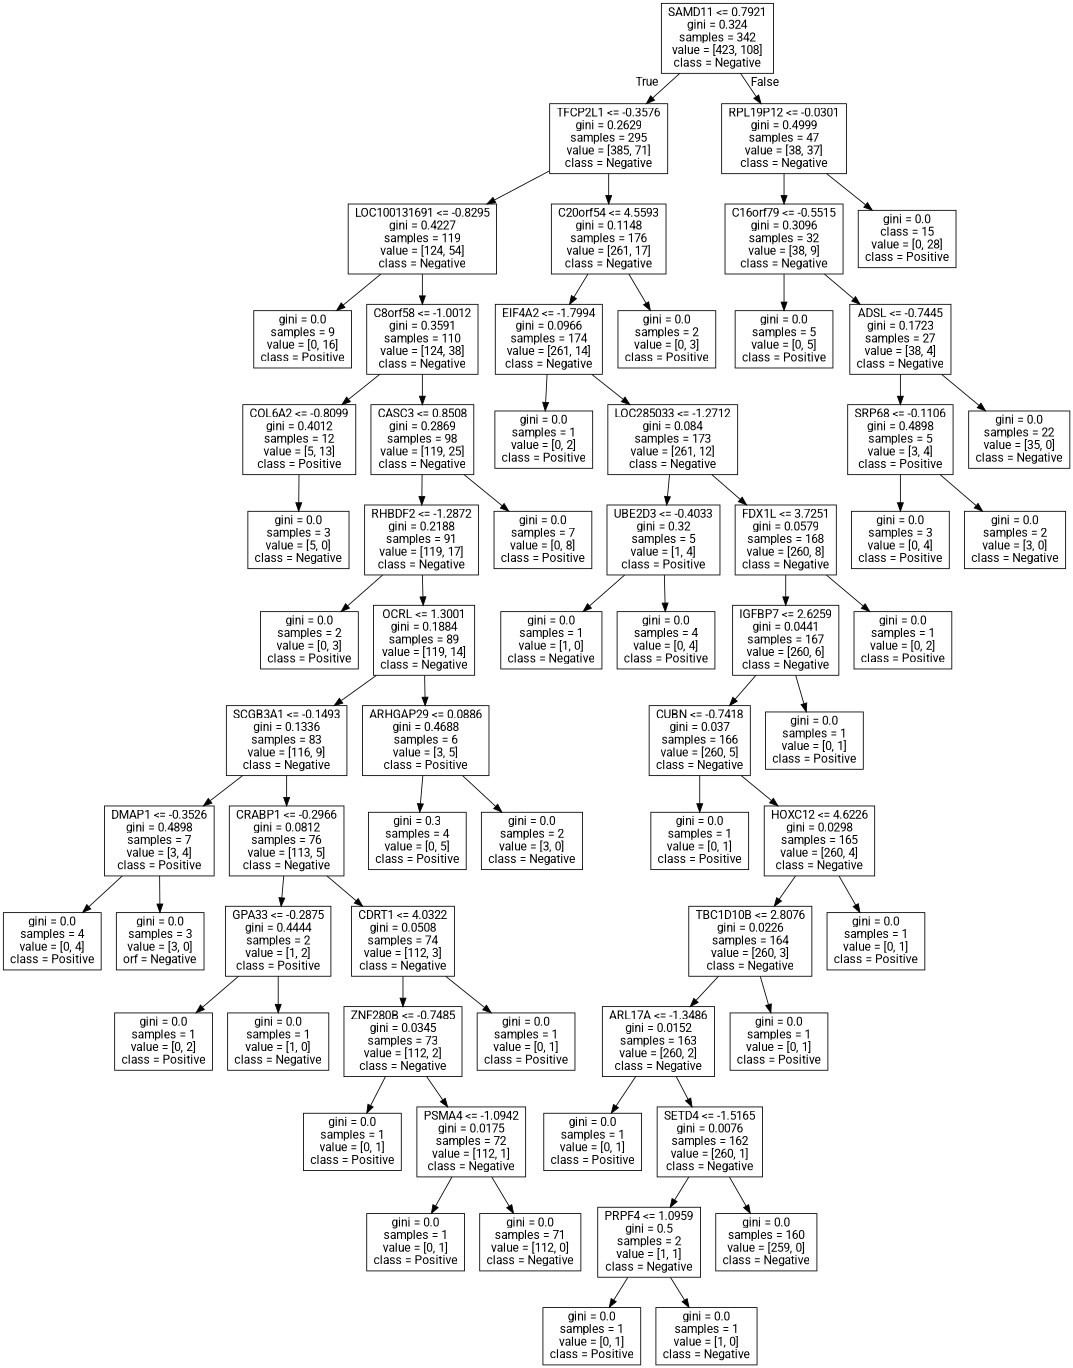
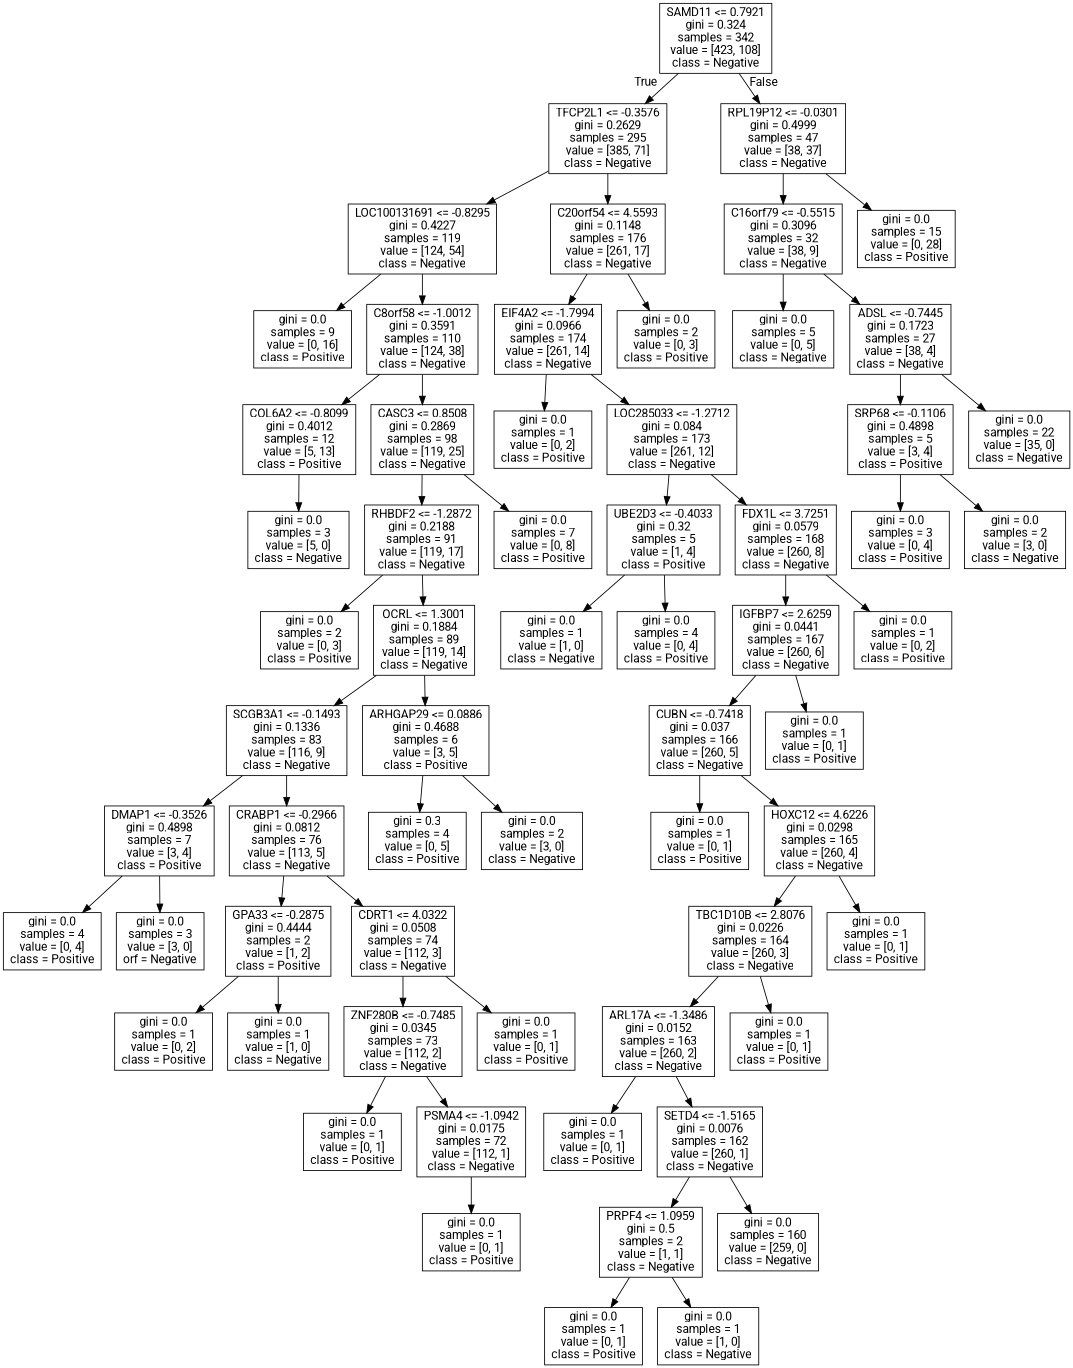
node "gini = 0.0 class = 15 value = [0, 28] class = Positive": label "gini = 0.0 class = 15 value = [0, 28] class = Positive" -> "gini = 0.0 samples = 15 value = [0, 28] class = Positive"
node "gini = 0.0 samples = 5 value = [0, 5] class = Positive": label "gini = 0.0 samples = 5 value = [0, 5] class = Positive" -> "gini = 0.0 samples = 5 value = [0, 5] class = Negative"
node "gini = 0.0 samples = 71 value = [112, 0] class = Negative": removed
